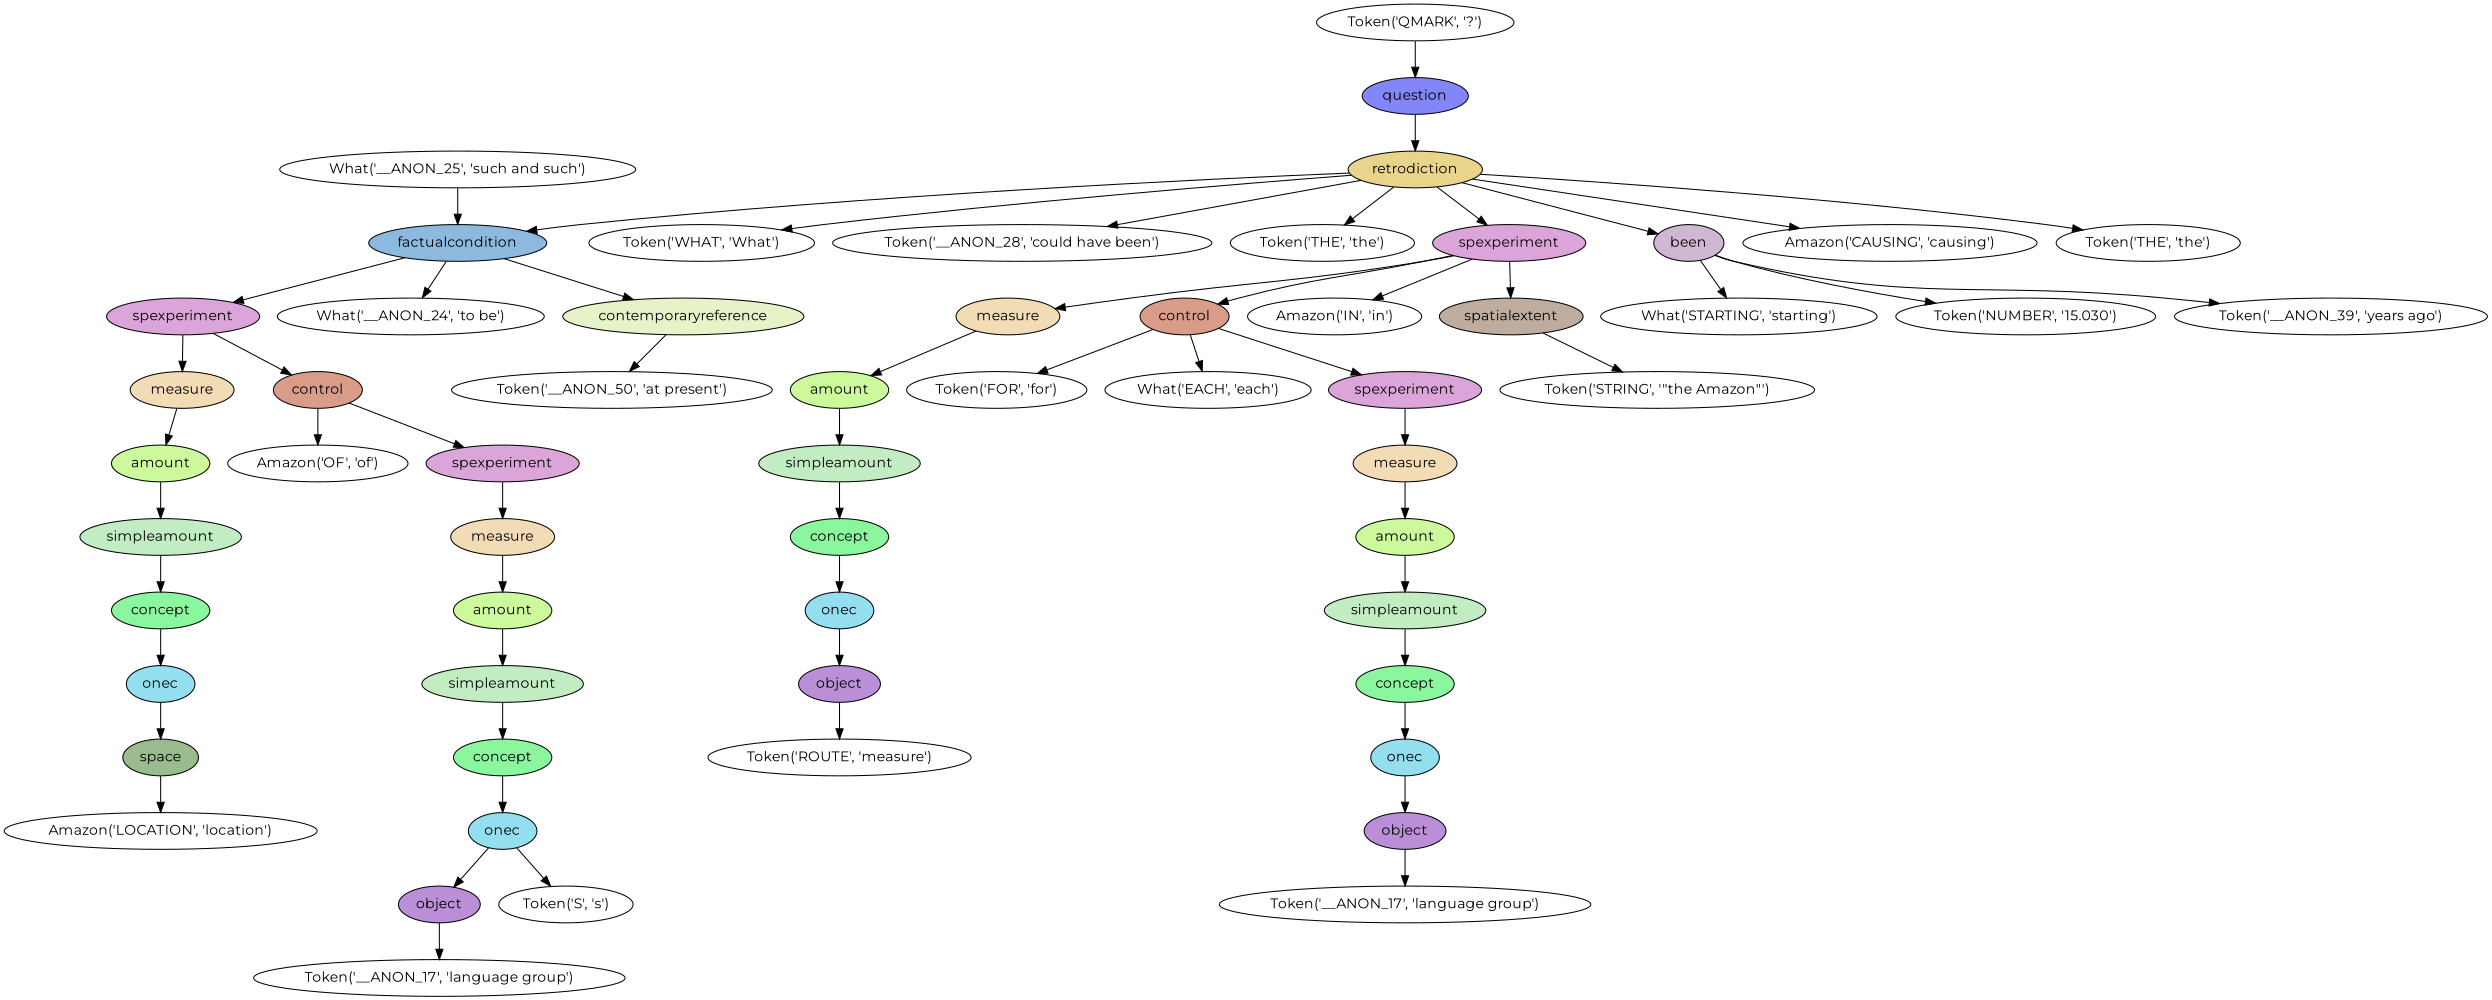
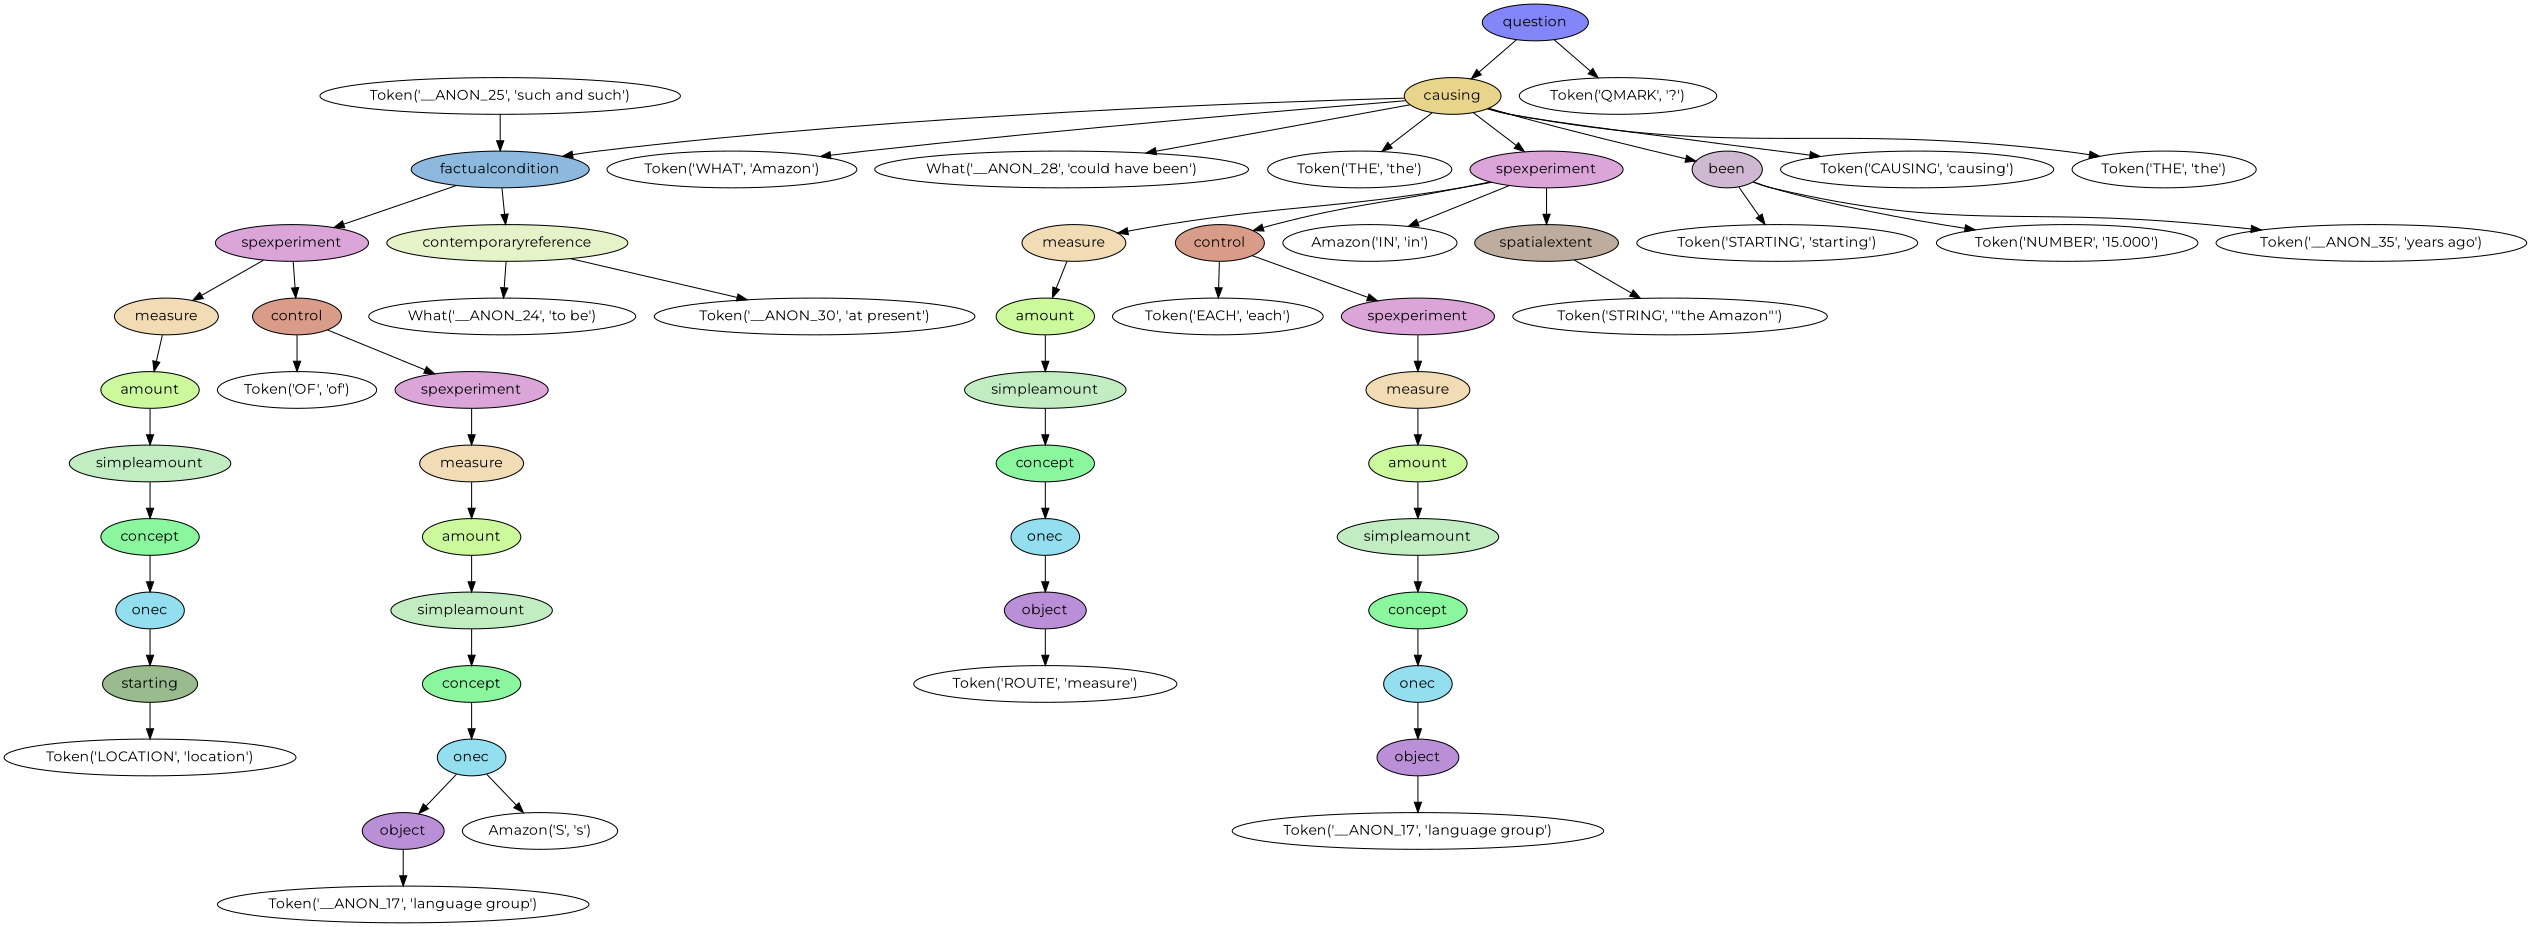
edge "Token('QMARK', '?')" -> "question": reversed
node "What('__ANON_25', 'such and such')": label "What('__ANON_25', 'such and such')" -> "Token('__ANON_25', 'such and such')"
node "retrodiction": label "retrodiction" -> "causing"
node "Token('WHAT', 'What')": label "Token('WHAT', 'What')" -> "Token('WHAT', 'Amazon')"
node "Token('__ANON_28', 'could have been')": label "Token('__ANON_28', 'could have been')" -> "What('__ANON_28', 'could have been')"
node "Amazon('CAUSING', 'causing')": label "Amazon('CAUSING', 'causing')" -> "Token('CAUSING', 'causing')"
edge "factualcondition" -> "What('__ANON_24', 'to be')": now "contemporaryreference" -> "What('__ANON_24', 'to be')"
node "What('STARTING', 'starting')": label "What('STARTING', 'starting')" -> "Token('STARTING', 'starting')"
node "Token('NUMBER', '15.030')": label "Token('NUMBER', '15.030')" -> "Token('NUMBER', '15.000')"
node "Token('__ANON_39', 'years ago')": label "Token('__ANON_39', 'years ago')" -> "Token('__ANON_35', 'years ago')"
node "Token('__ANON_50', 'at present')": label "Token('__ANON_50', 'at present')" -> "Token('__ANON_30', 'at present')"
node "Token('FOR', 'for')": removed
node "What('EACH', 'each')": label "What('EACH', 'each')" -> "Token('EACH', 'each')"
node "Amazon('OF', 'of')": label "Amazon('OF', 'of')" -> "Token('OF', 'of')"
node "space": label "space" -> "starting"
node "Amazon('LOCATION', 'location')": label "Amazon('LOCATION', 'location')" -> "Token('LOCATION', 'location')"
node "Token('S', 's')": label "Token('S', 's')" -> "Amazon('S', 's')"
